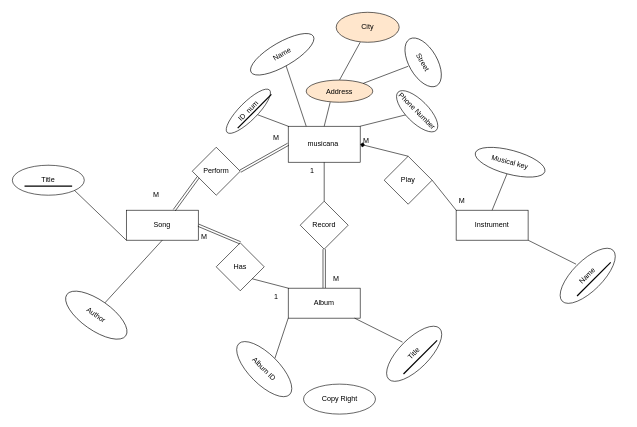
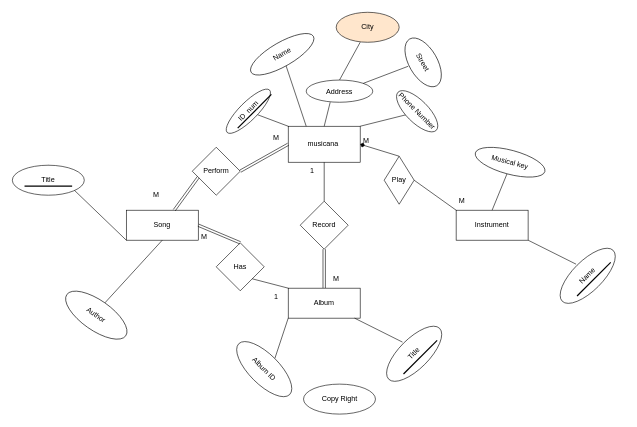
node "Address": fillcolor #ffe6cc -> #ffffff
node "Play": size 48x48 -> 30x48
